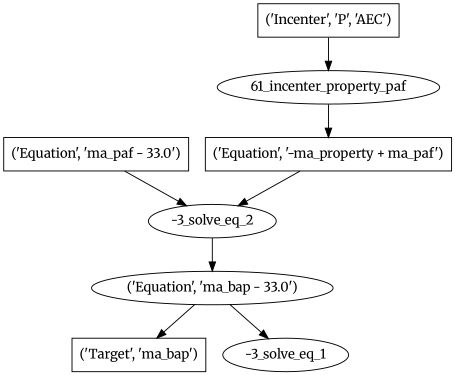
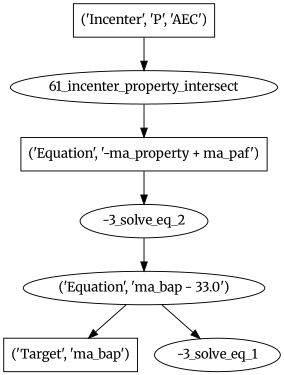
node "61_incenter_property_paf": label "61_incenter_property_paf" -> "61_incenter_property_intersect"
node "('Equation', 'ma_paf - 33.0')": removed
